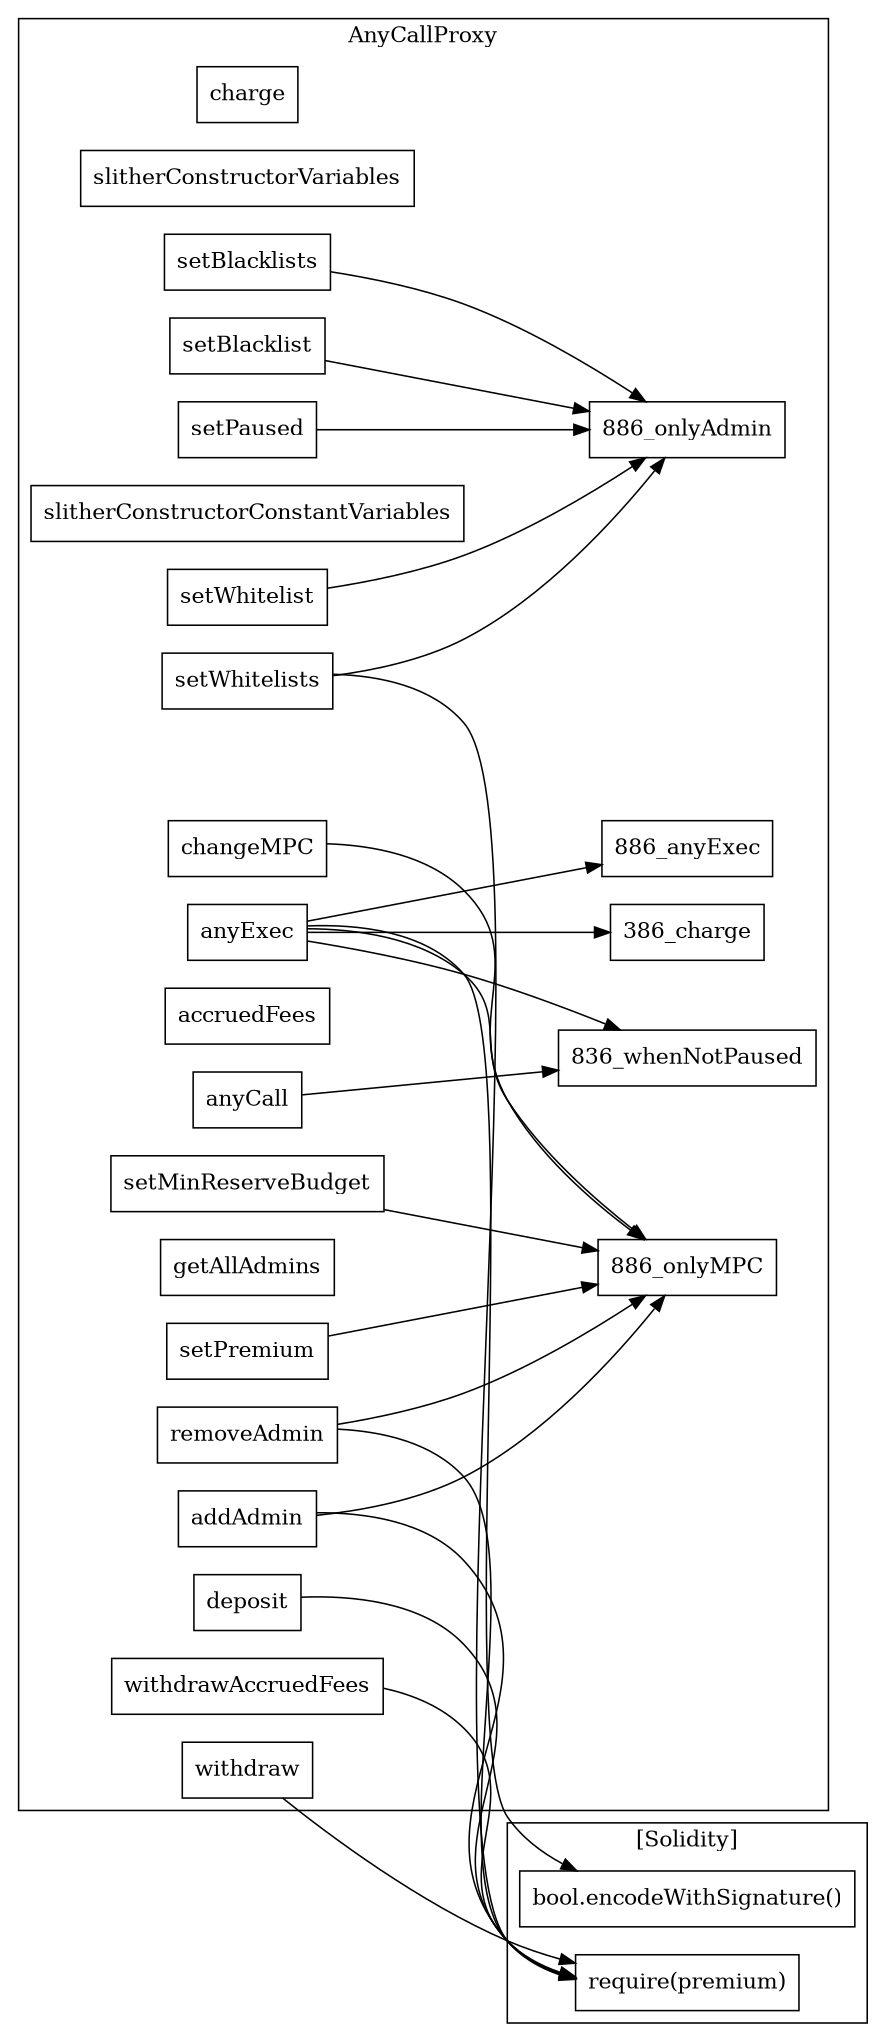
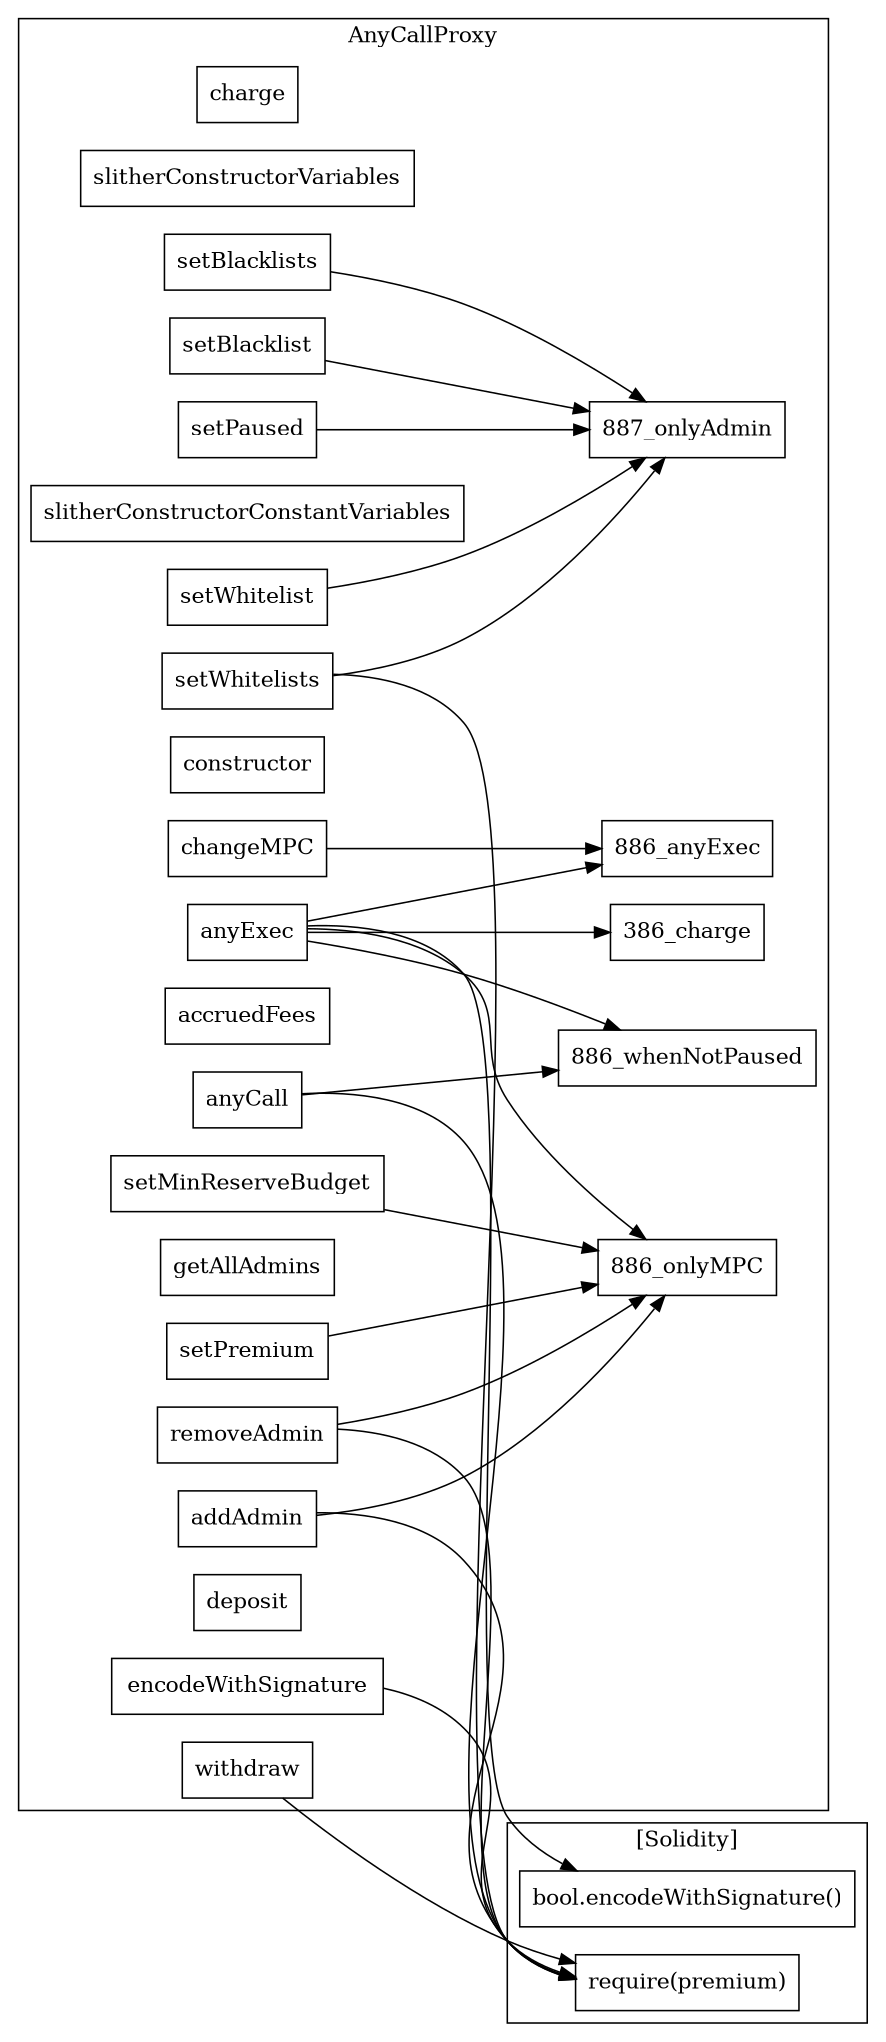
node "886_onlyAdmin": label "886_onlyAdmin" -> "887_onlyAdmin"
node "constructor": added
edge "changeMPC" -> "886_onlyMPC": now "changeMPC" -> "886_anyExec"
node "836_whenNotPaused": label "836_whenNotPaused" -> "886_whenNotPaused"
edge "deposit" -> "require(premium)": now "anyCall" -> "require(premium)"
node "withdrawAccruedFees": label "withdrawAccruedFees" -> "encodeWithSignature"
